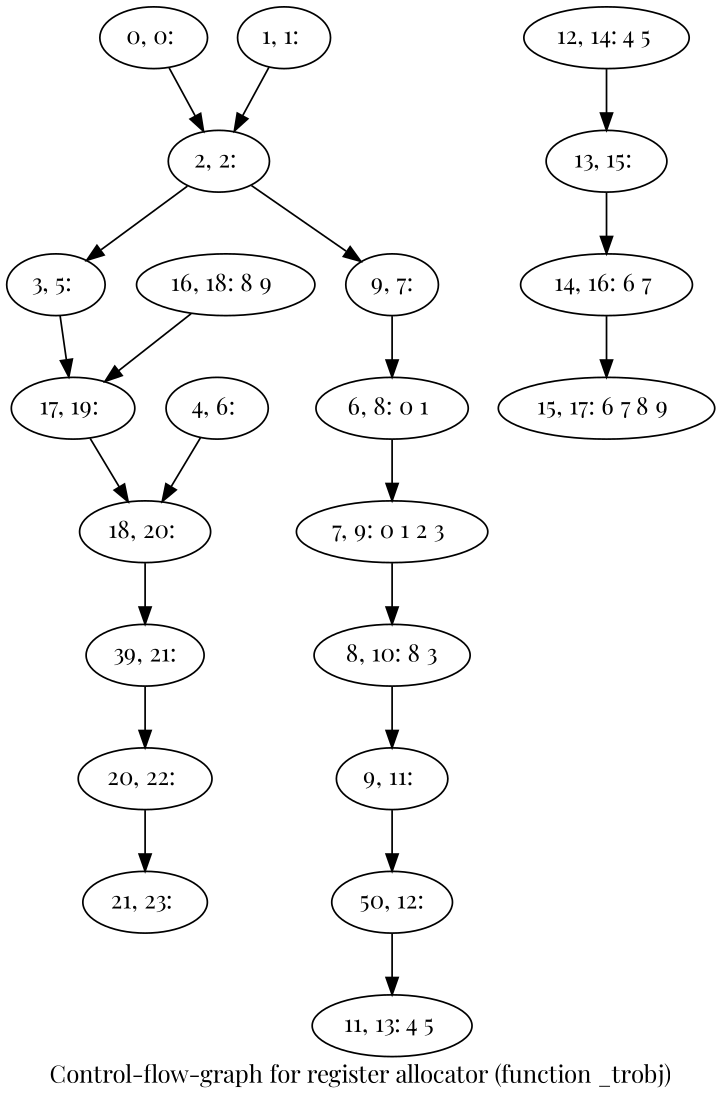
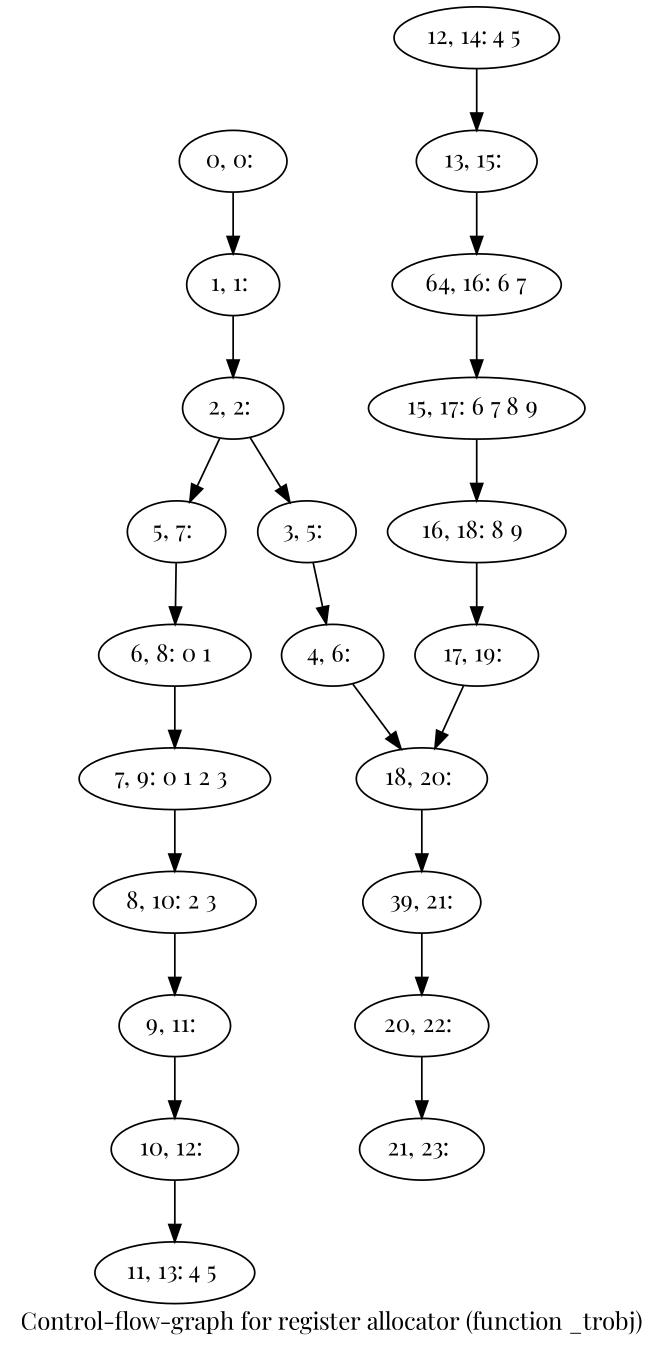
edge "0, 0:" -> "2, 2:": now "0, 0:" -> "1, 1:"
node "9, 7:": label "9, 7:" -> "5, 7:"
node "14, 16: 6 7": label "14, 16: 6 7" -> "64, 16: 6 7"
edge "3, 5:" -> "17, 19:": now "3, 5:" -> "4, 6:"
edge "15, 17: 6 7 8 9" -> "16, 18: 8 9": added
node "8, 10: 8 3": label "8, 10: 8 3" -> "8, 10: 2 3"
node "50, 12:": label "50, 12:" -> "10, 12:"
